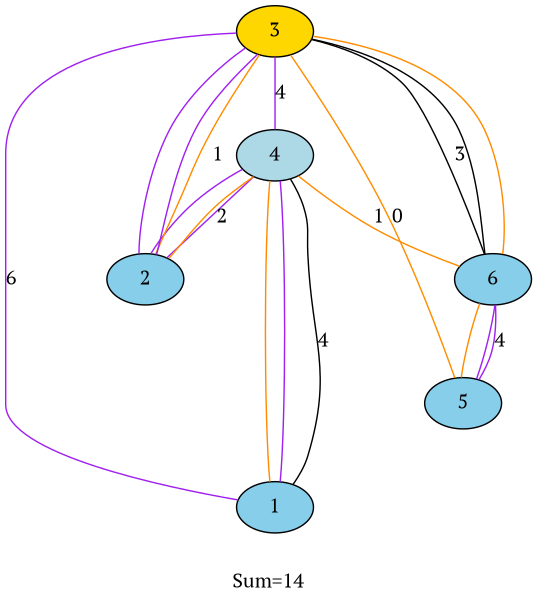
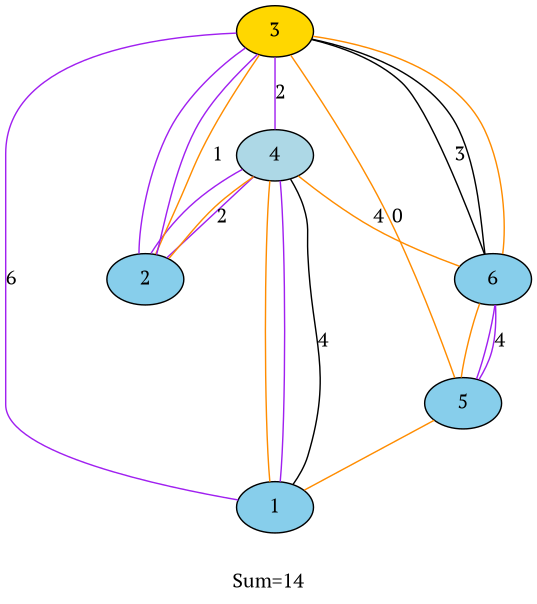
edge "3" -- "4": label "4" -> "2"
edge "4" -- "6": label "1" -> "4"
edge "5" -- "1": added
